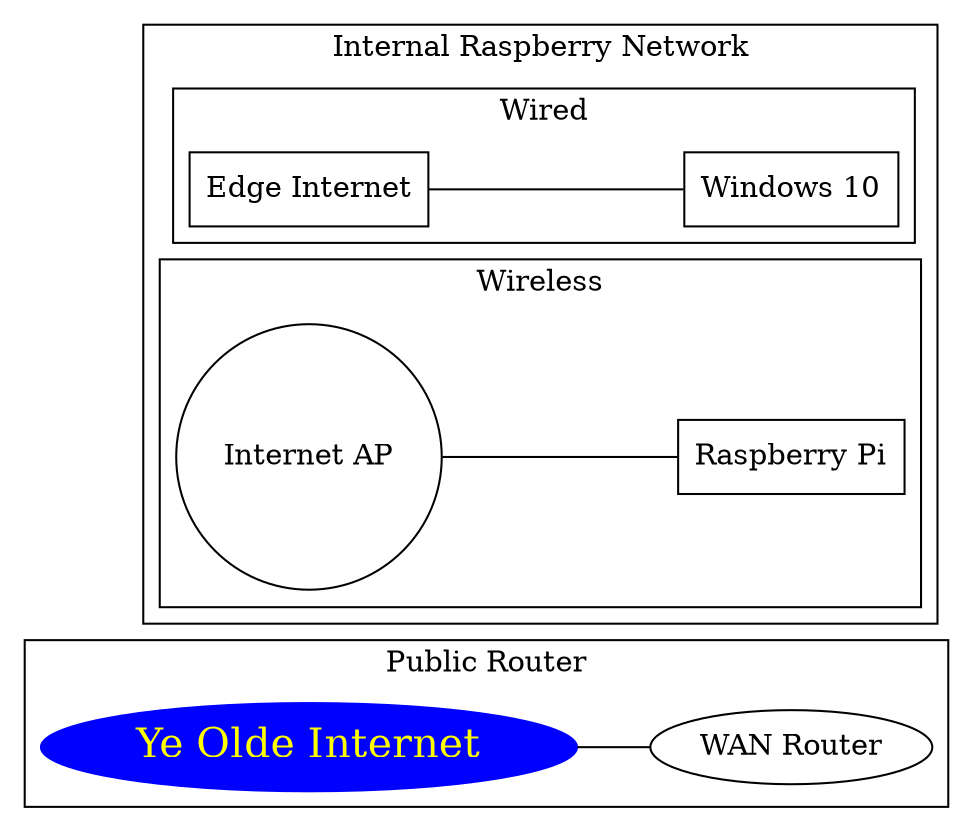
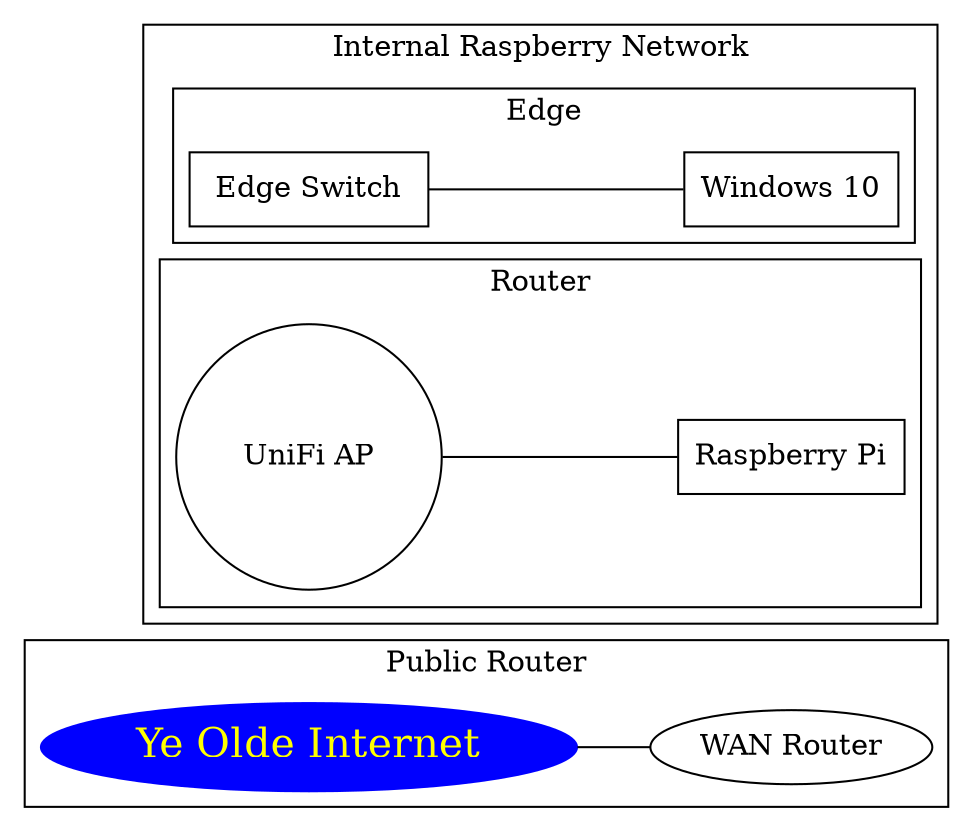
cluster "Wired": label "Wired" -> "Edge"
node "Edge Internet": label "Edge Internet" -> "Edge Switch"
cluster "Wireless": label "Wireless" -> "Router"
node "Internet AP": label "Internet AP" -> "UniFi AP"
